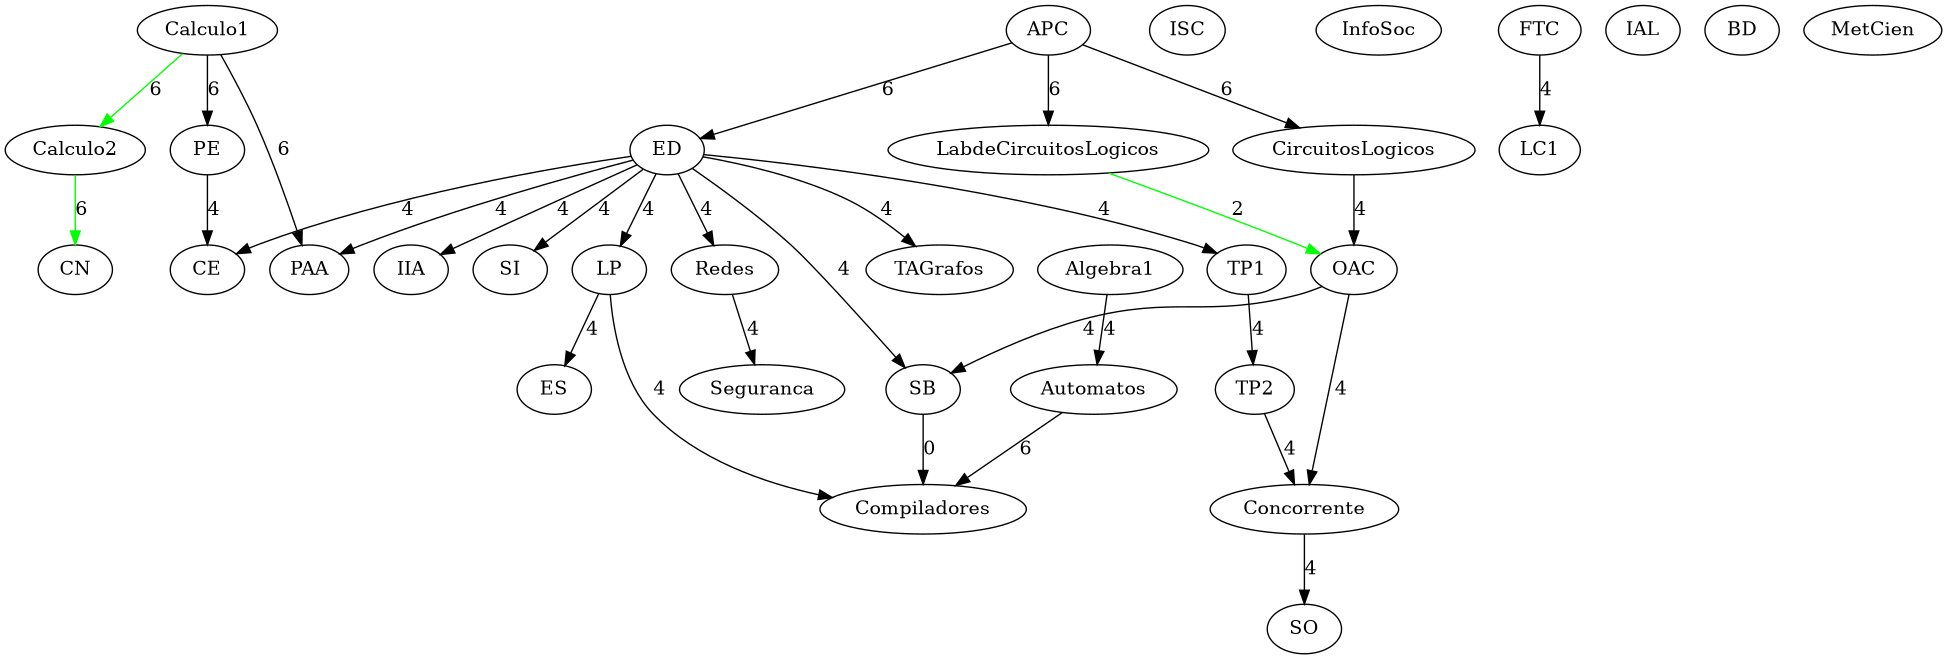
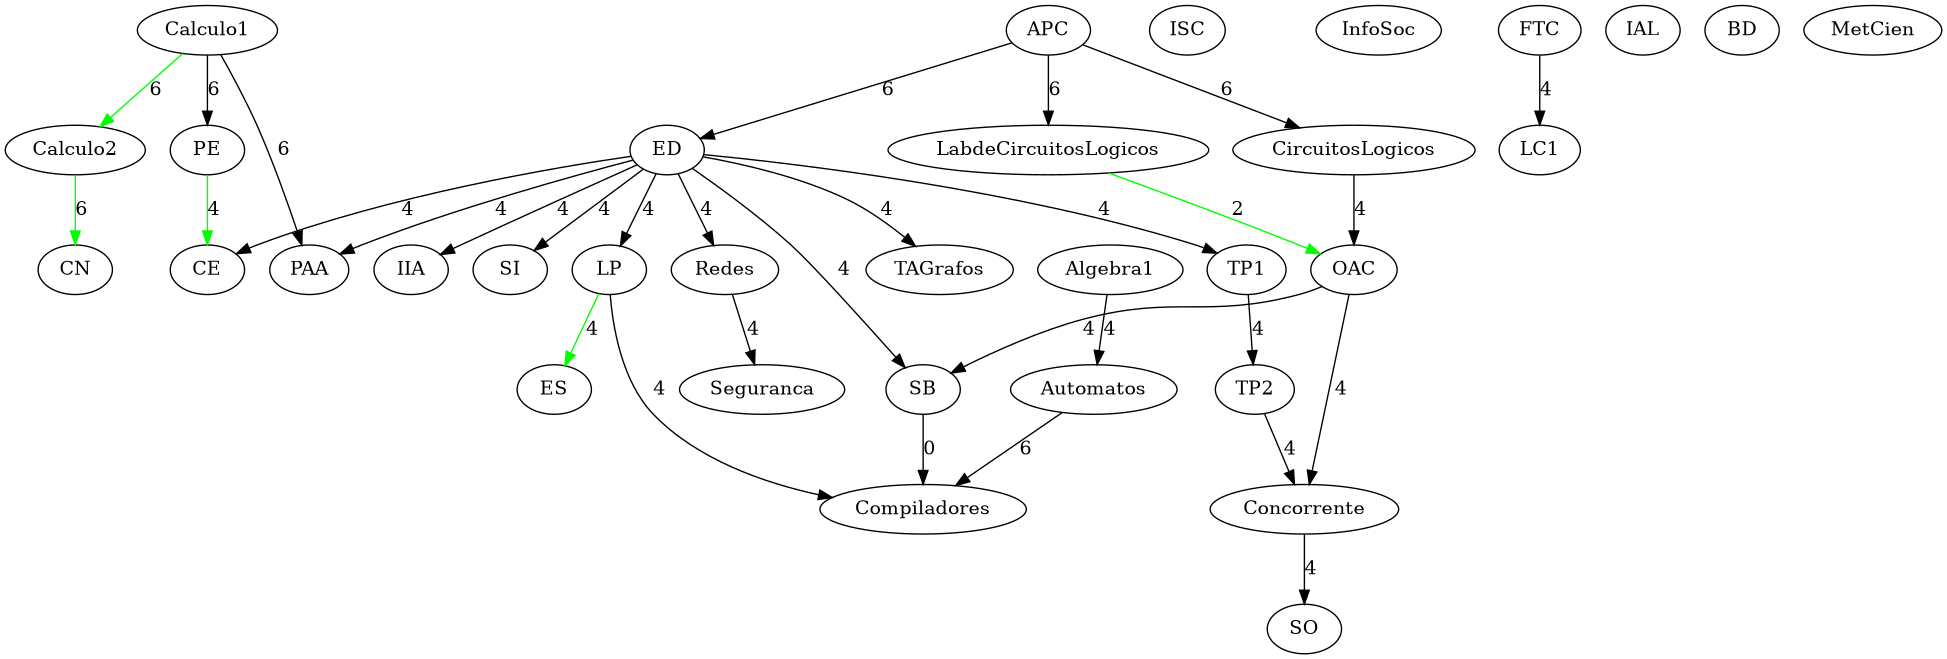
edge "PE" -> "CE": color black -> green
edge "LP" -> "ES": color black -> green
